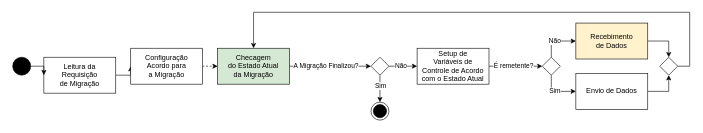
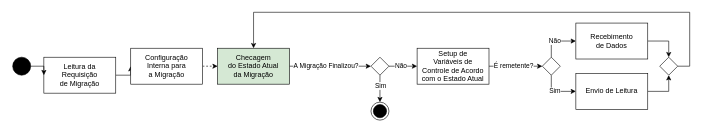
node "Recebimento de Dados": fillcolor #fff2cc -> #ffffff
node "Configuração Acordo para a Migração": label "Configuração Acordo para a Migração" -> "Configuração Interna para a Migração"
node "Envio de Dados": label "Envio de Dados" -> "Envio de Leitura"
